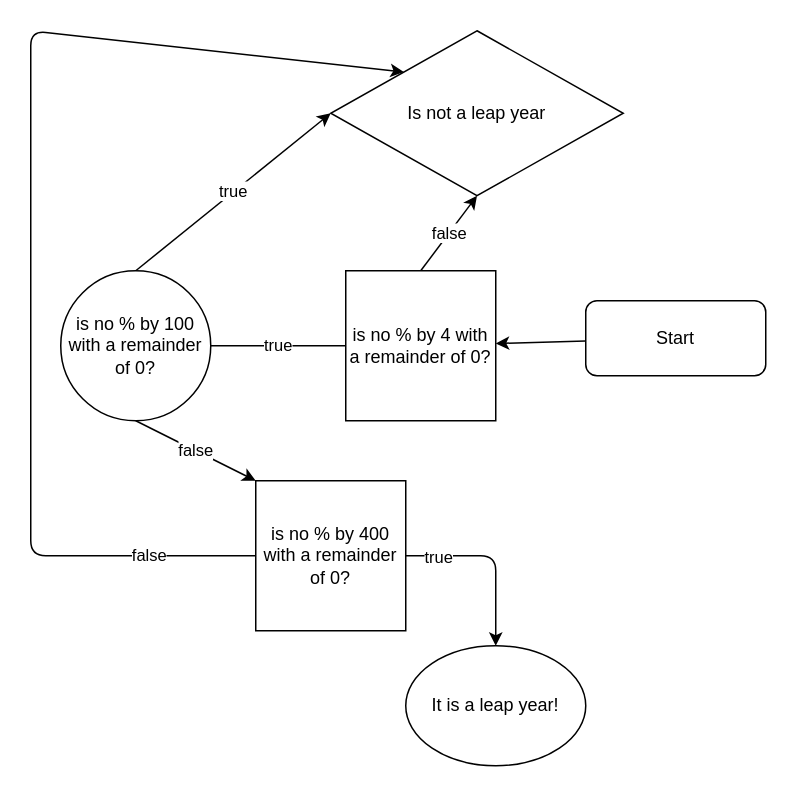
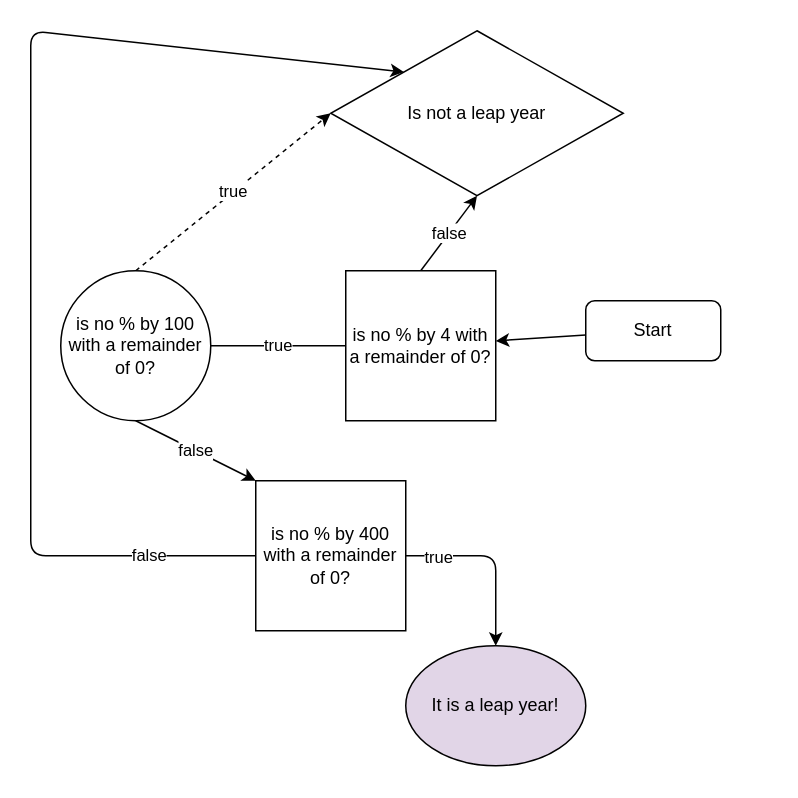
edge "is no % by 100 with a remainder of 0?" -> "Is not a leap year": style solid -> dashed
node "Start": size 180x75 -> 135x60
node "It is a leap year!": fillcolor #ffffff -> #e1d5e7
